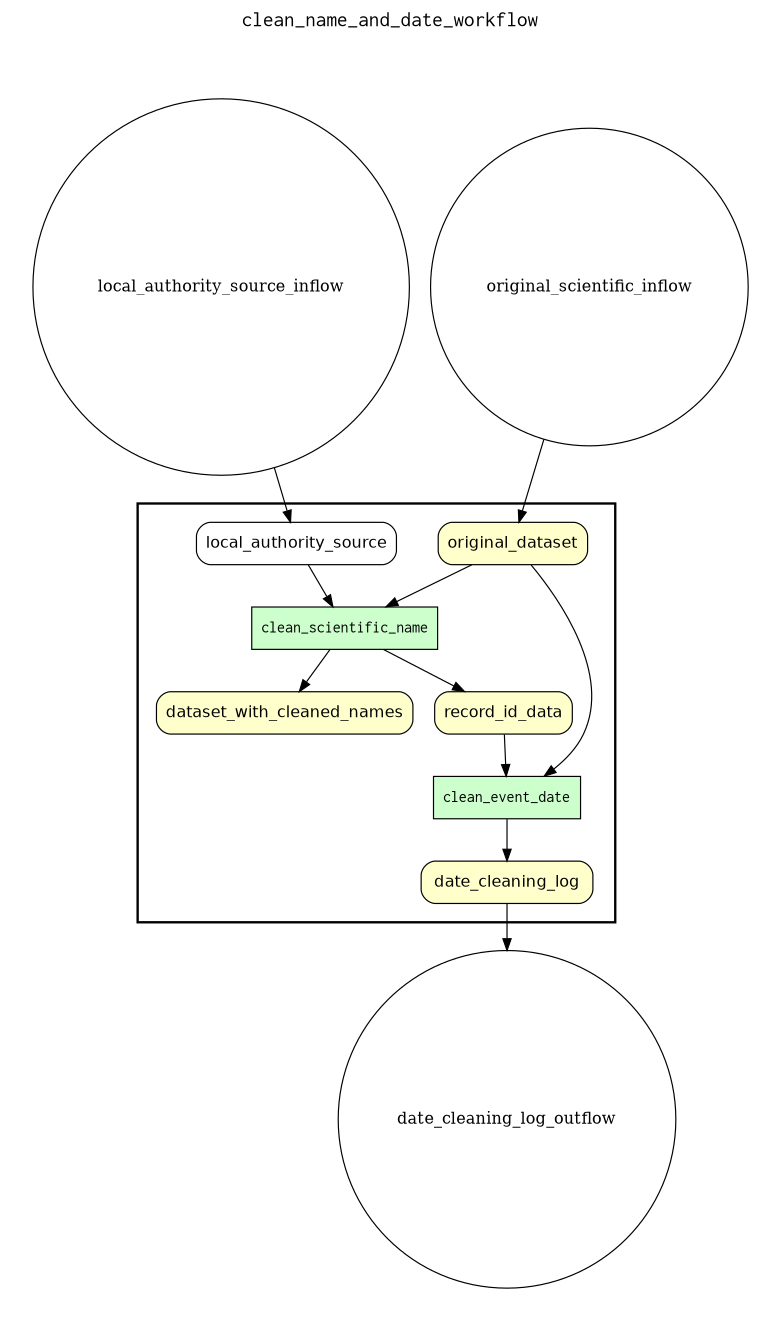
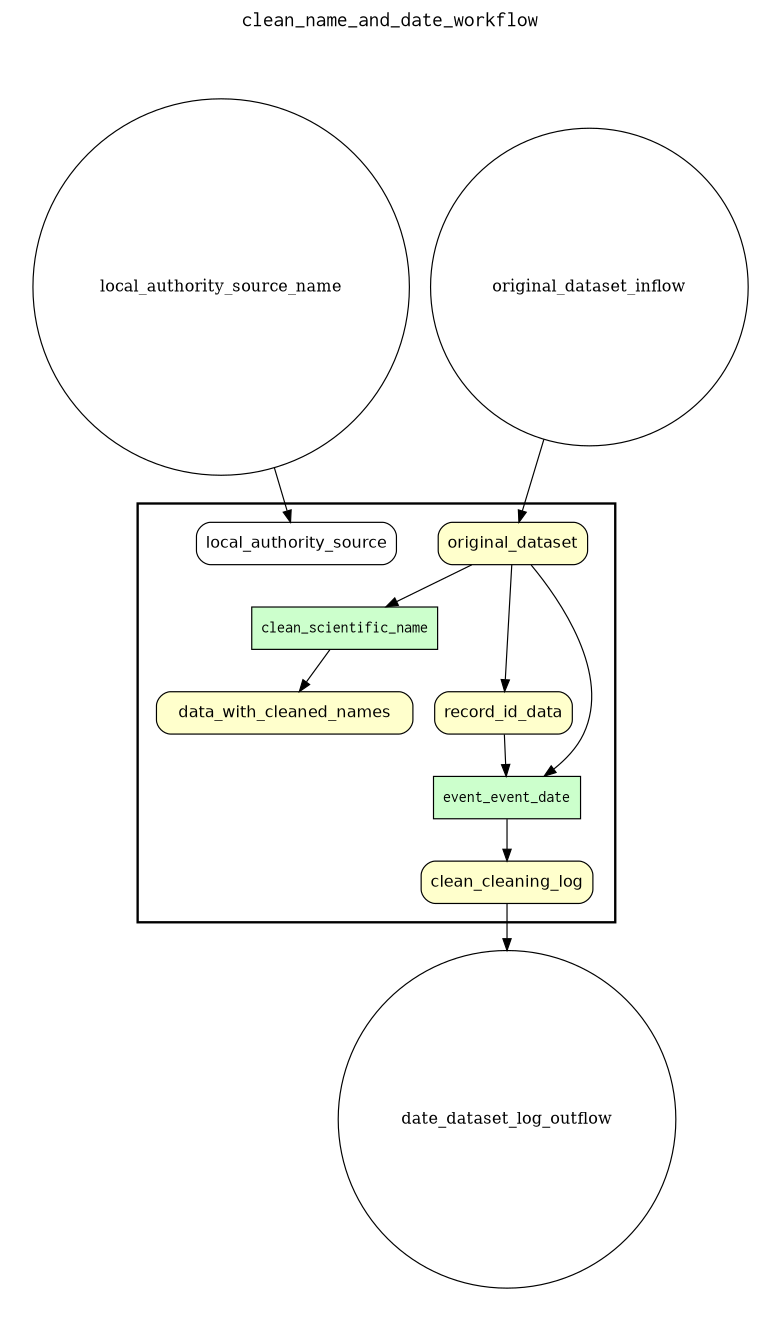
node "local_authority_source_inflow": label "local_authority_source_inflow" -> "local_authority_source_name"
node "original_scientific_inflow": label "original_scientific_inflow" -> "original_dataset_inflow"
edge "local_authority_source" -> "clean_scientific_name": removed
edge "clean_scientific_name" -> "record_id_data": now "original_dataset" -> "record_id_data"
node "dataset_with_cleaned_names": label "dataset_with_cleaned_names" -> "data_with_cleaned_names"
node "clean_event_date": label "clean_event_date" -> "event_event_date"
node "date_cleaning_log": label "date_cleaning_log" -> "clean_cleaning_log"
node "date_cleaning_log_outflow": label "date_cleaning_log_outflow" -> "date_dataset_log_outflow"
